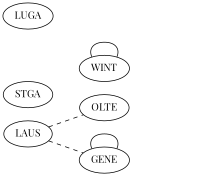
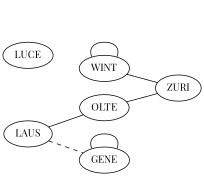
node "LUGA": removed
node "LUCE": added
node "ZURI": added
node "STGA": removed
edge "OLTE" -- "LAUS": style dashed -> solid
